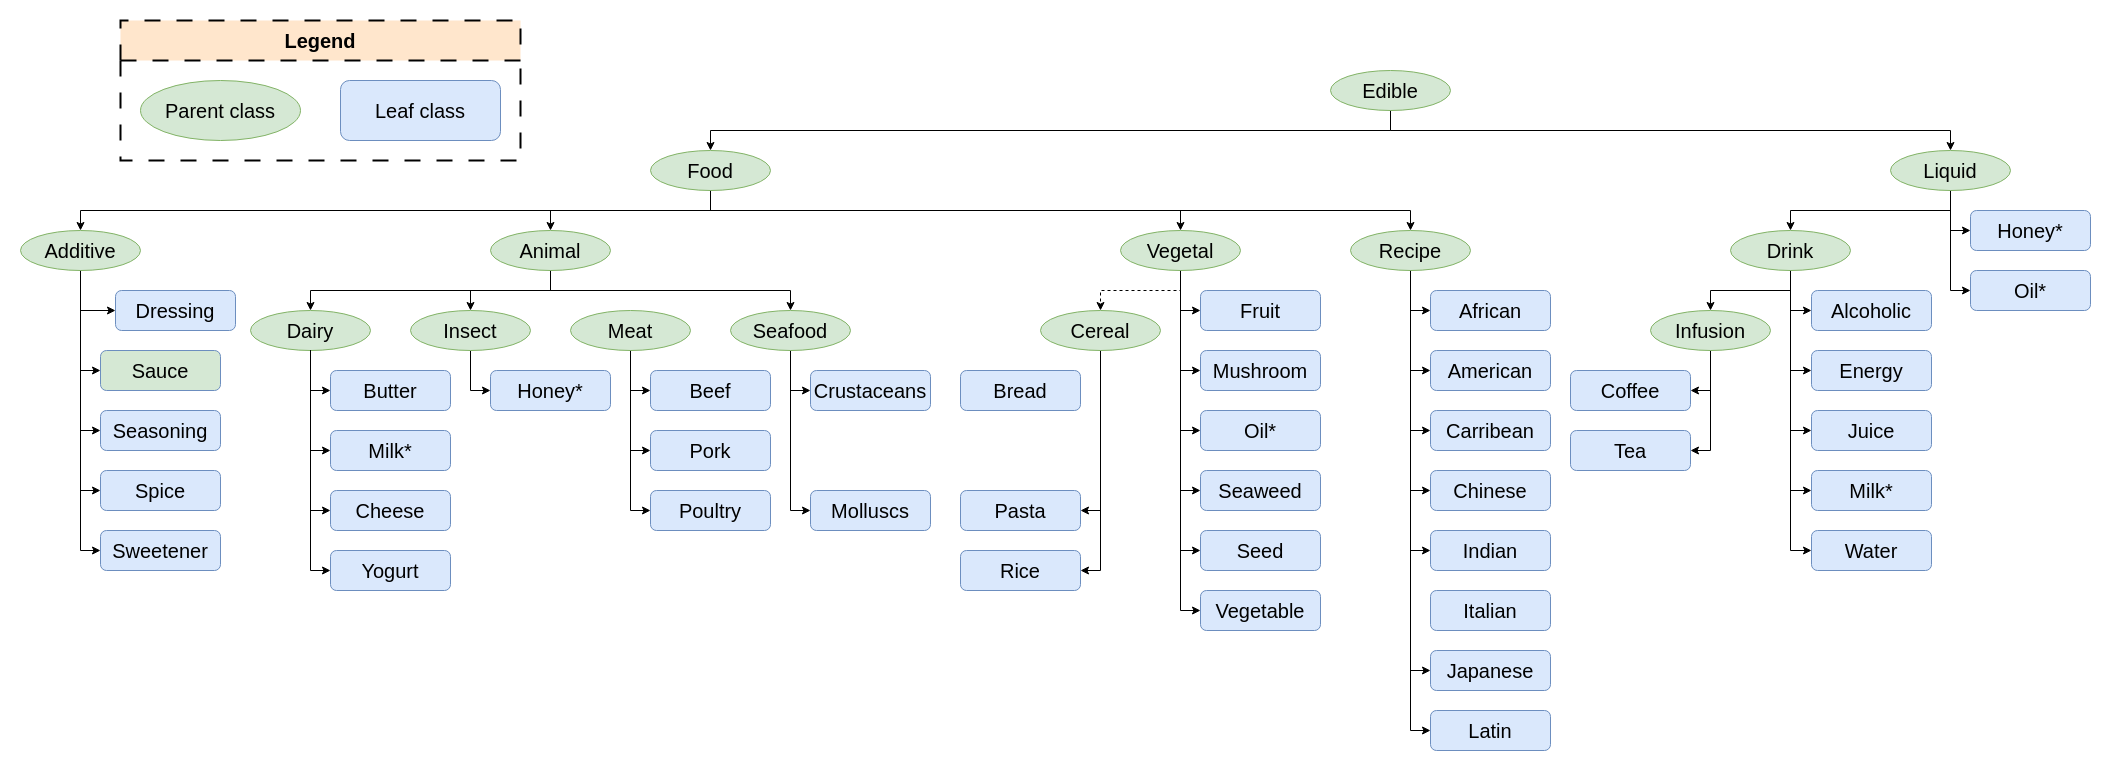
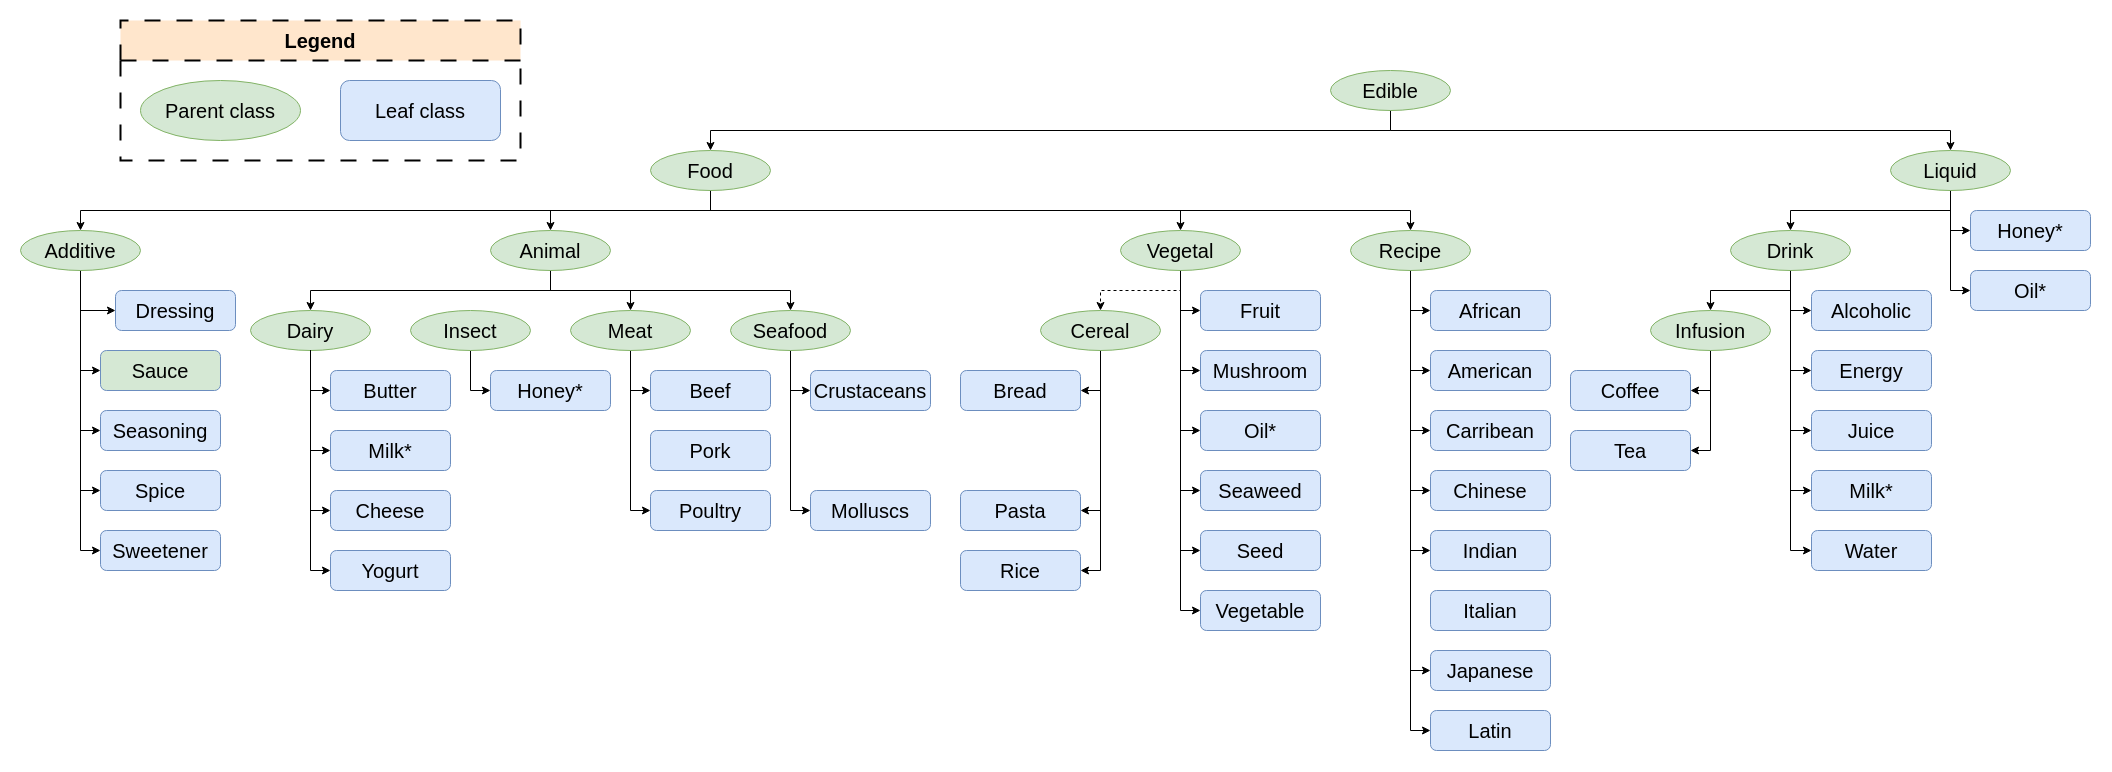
edge "Animal" -> "Insect": removed
edge "Animal" -> "Meat": added
edge "Cereal" -> "Bread": added
edge "Meat" -> "Pork": removed
